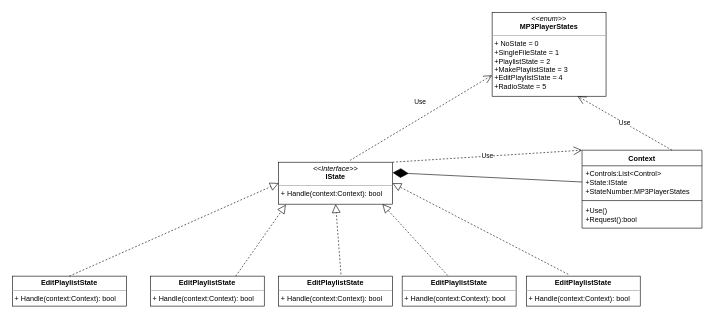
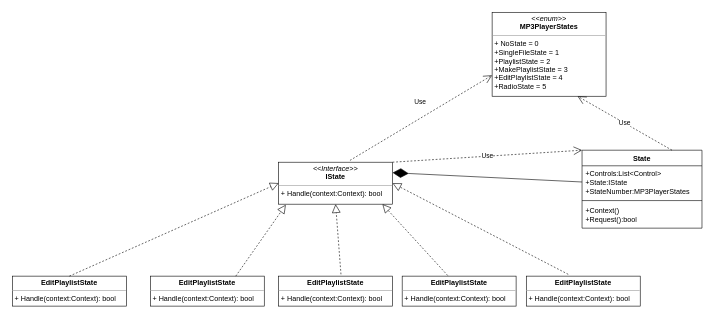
node "Context": label "Context" -> "State"
node "+Use() +Request():bool": label "+Use() +Request():bool" -> "+Context() +Request():bool"
